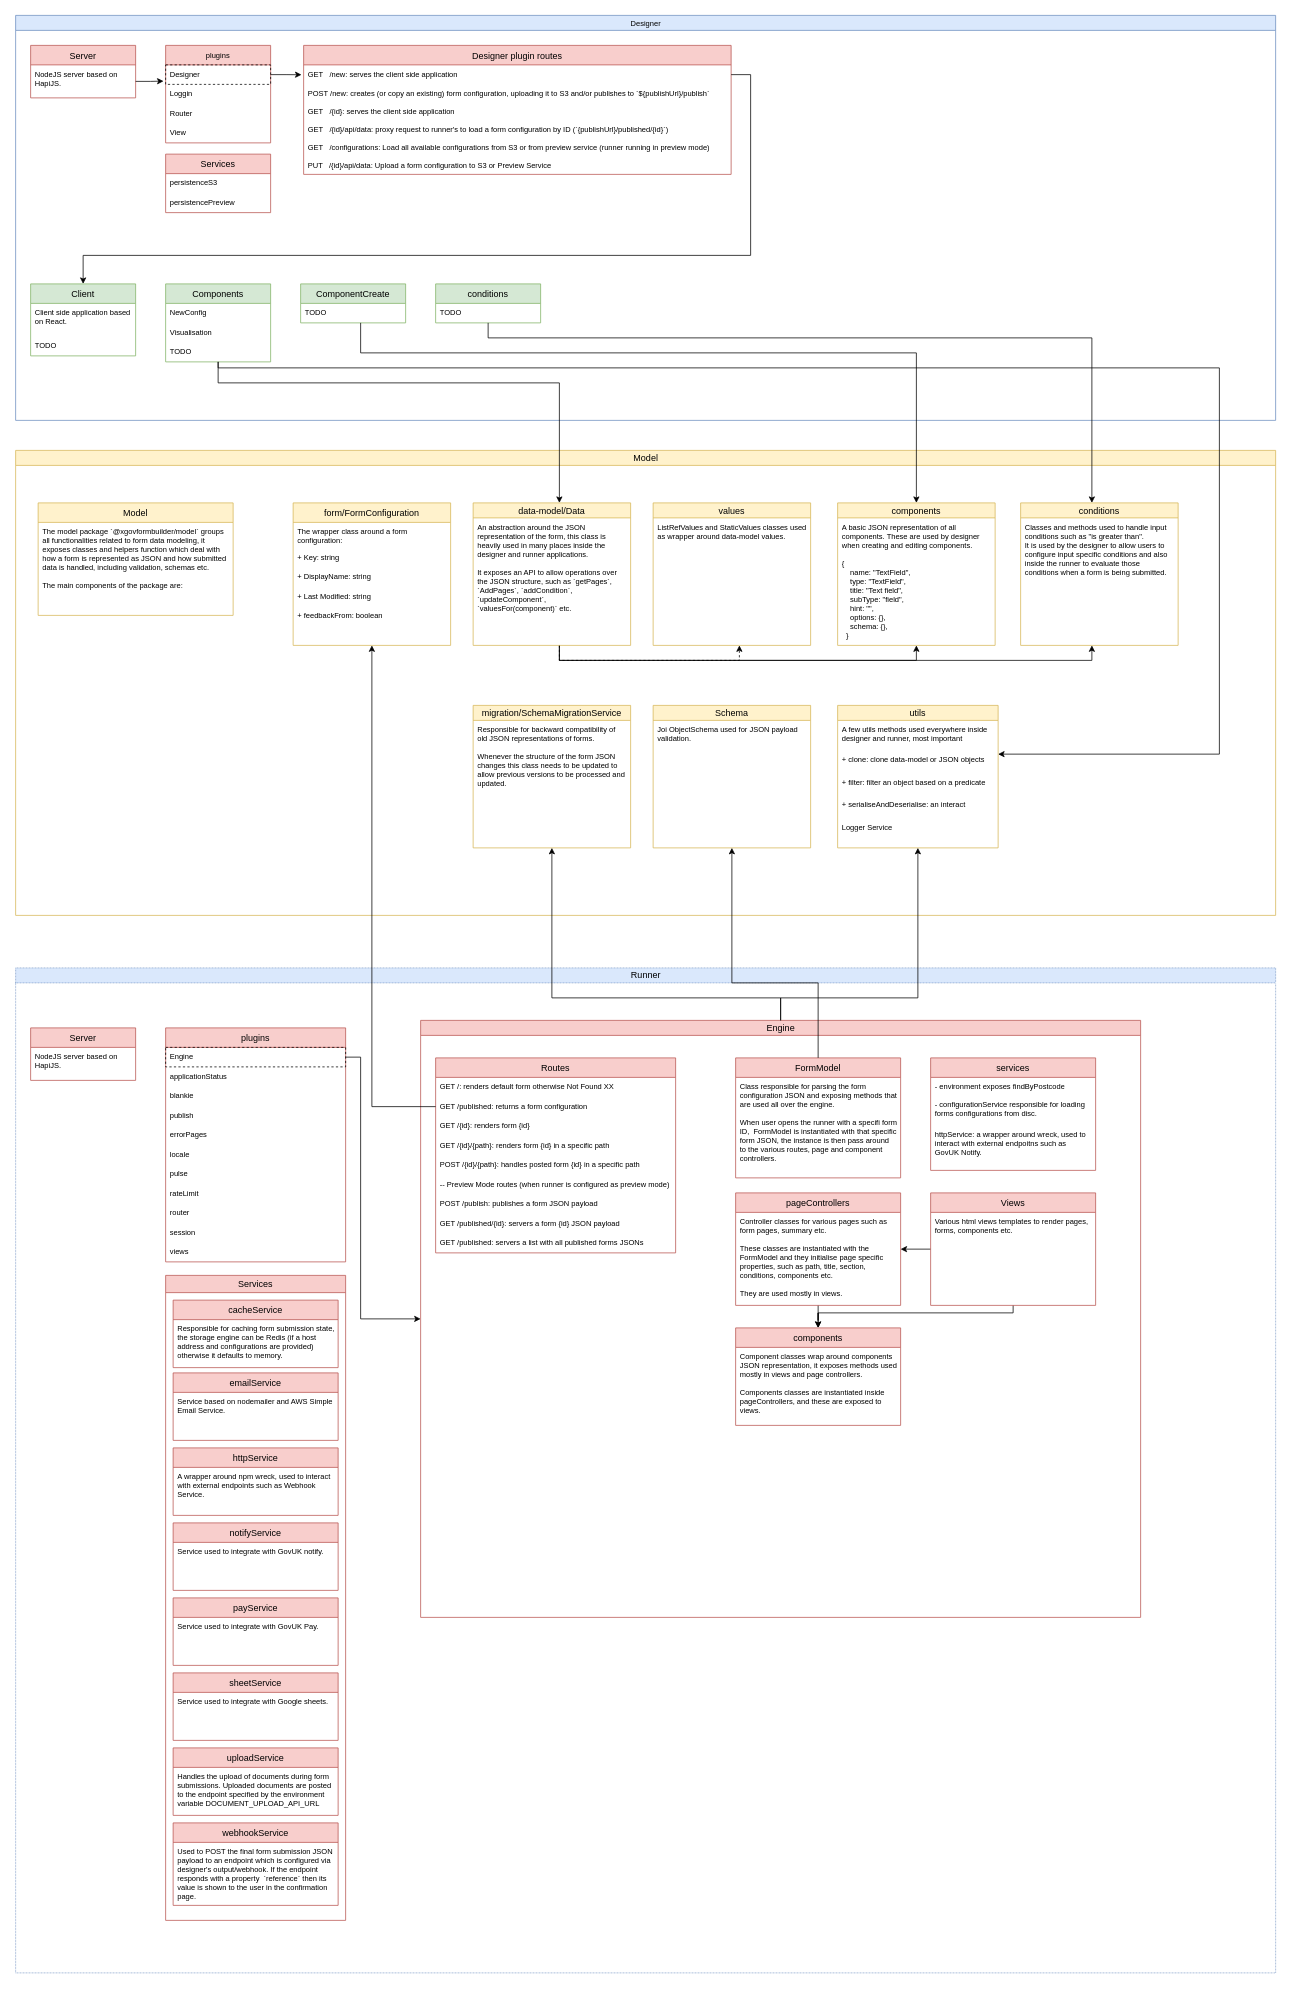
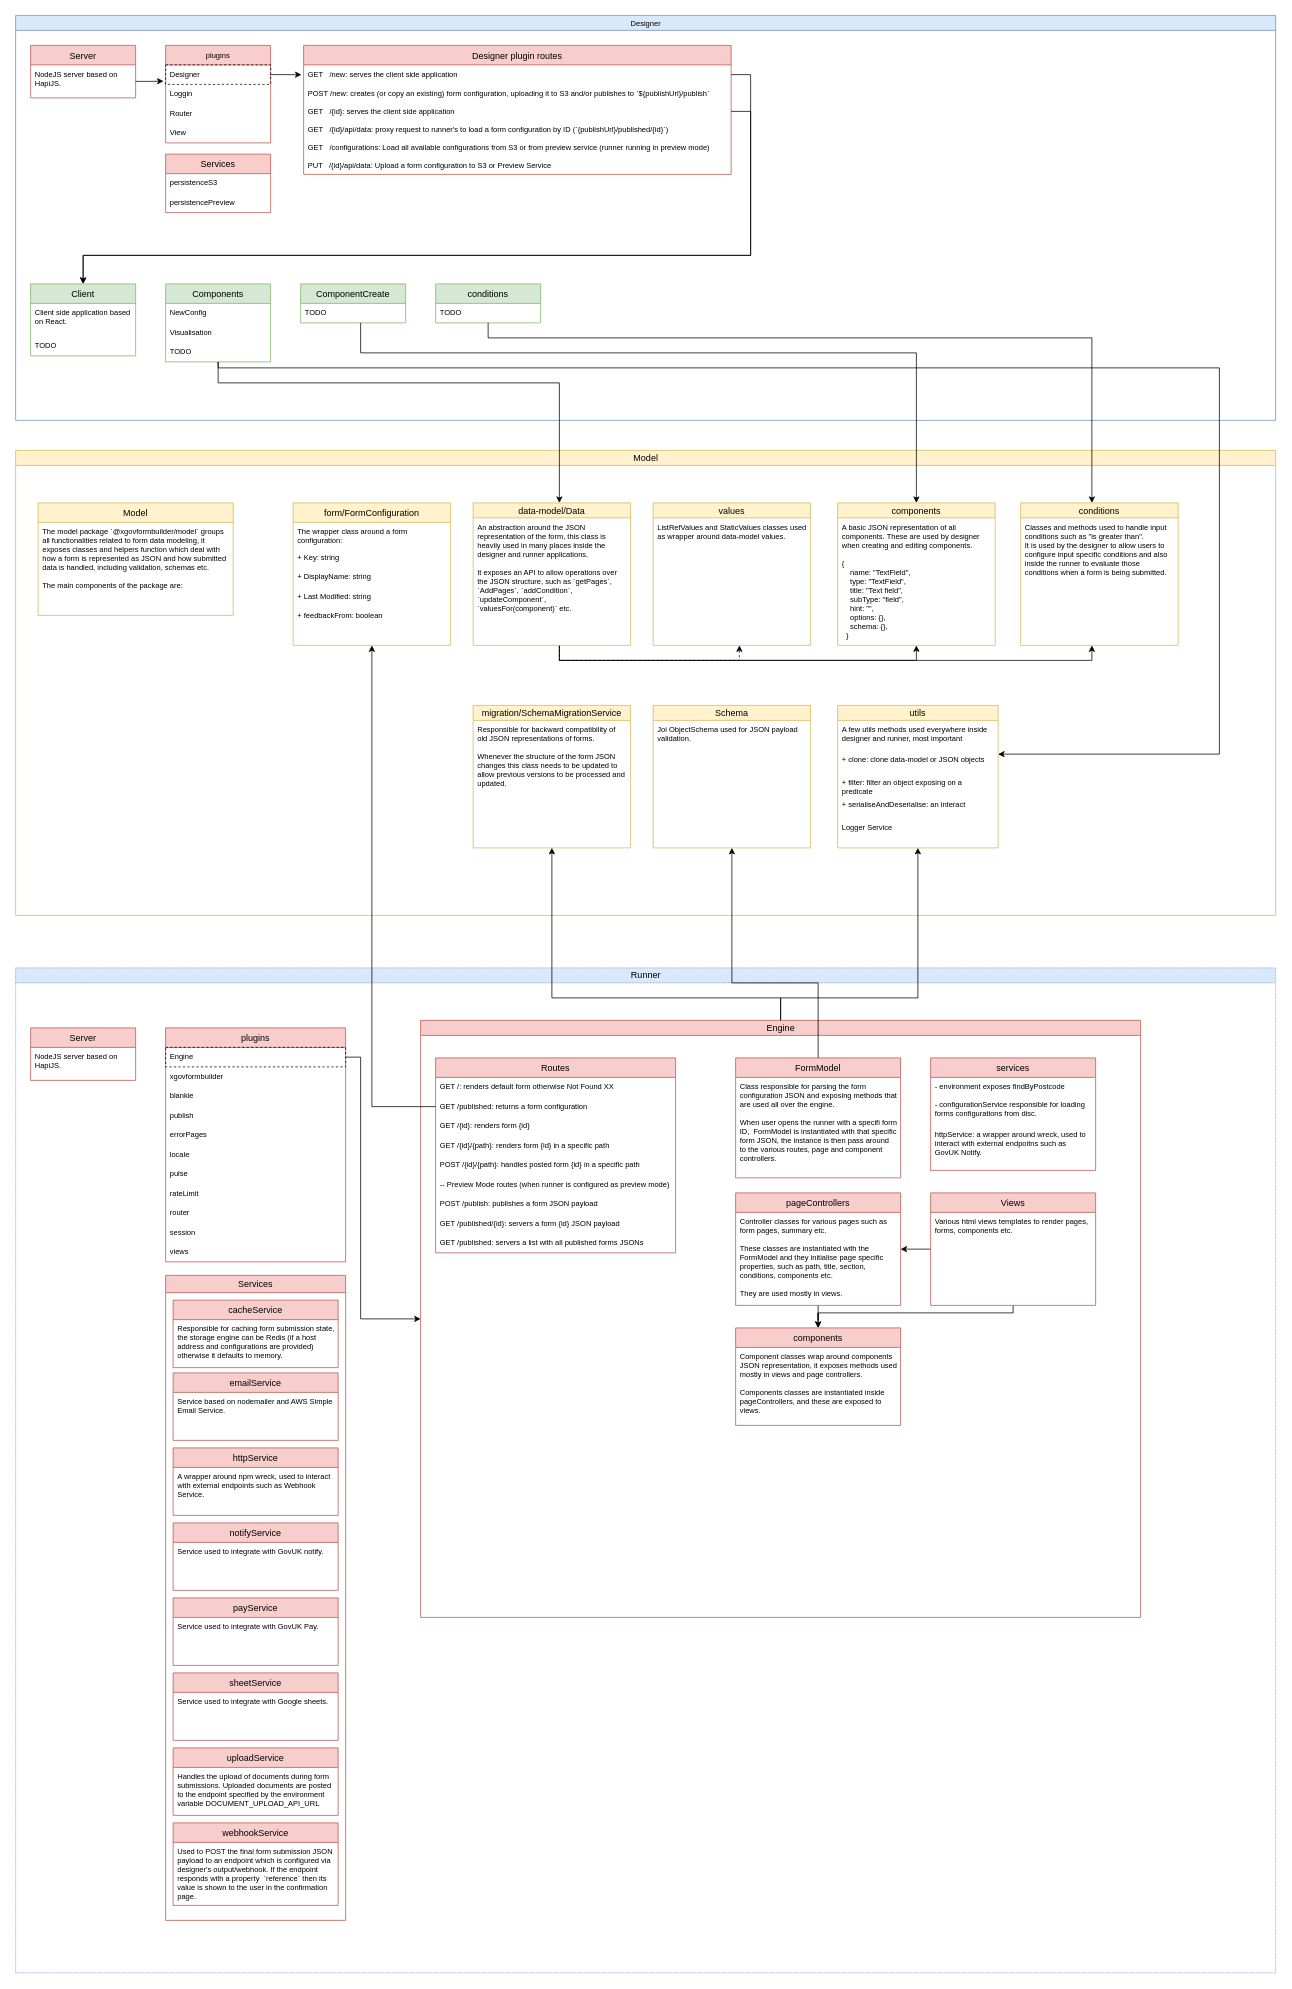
edge "GET /{id}: serves the client side application" -> "Client": added
node "+ filter: filter an object based on a predicate": label "+ filter: filter an object based on a predicate" -> "+ filter: filter an object exposing on a predicate"
node "applicationStatus": label "applicationStatus" -> "xgovformbuilder"
